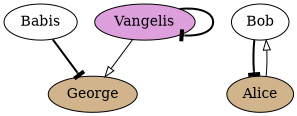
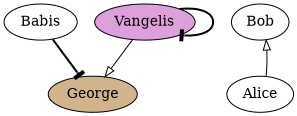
edge "Bob" -> "Alice": removed
node "Alice": fillcolor tan -> white
